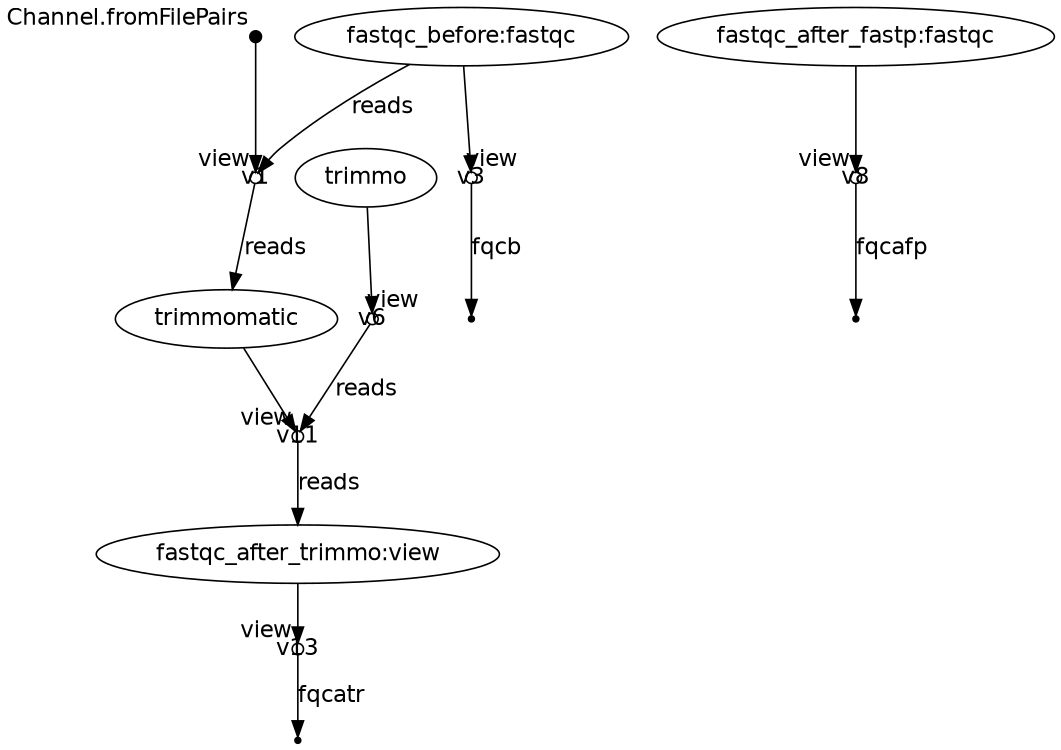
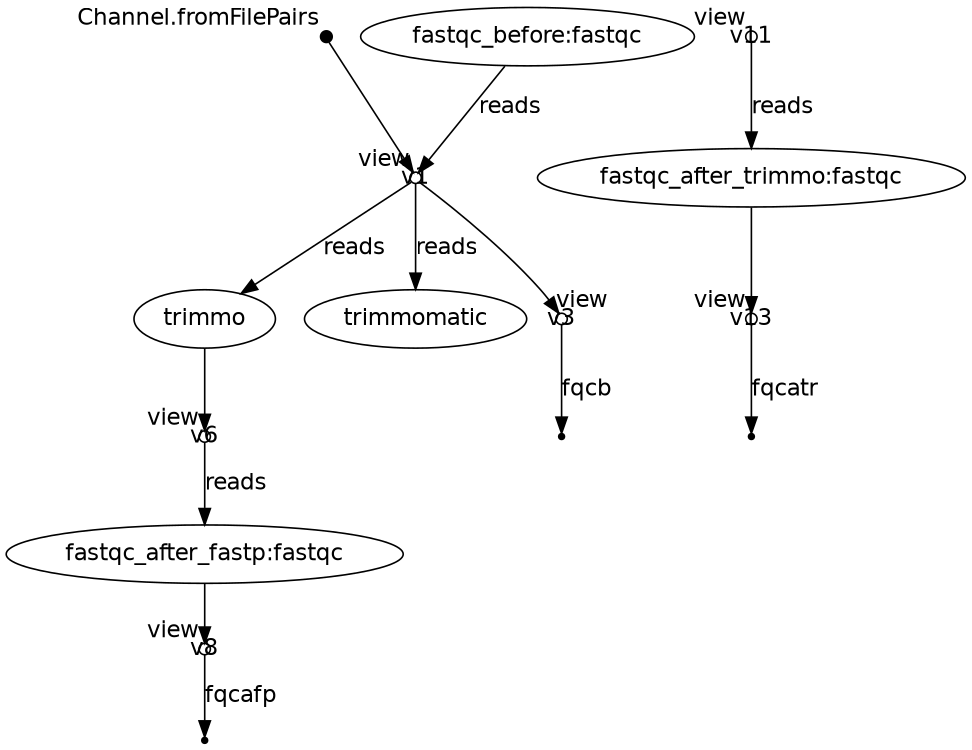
edge "fastqc_before:fastqc" -> "v3 view": now "v1 view" -> "v3 view"
edge "v1 view" -> "trimmo": added, label "reads"
edge "v6 view" -> "v11 view": now "v6 view" -> "fastqc_after_fastp:fastqc"
edge "trimmomatic" -> "v11 view": removed
node "fastqc_after_trimmo:view": label "fastqc_after_trimmo:view" -> "fastqc_after_trimmo:fastqc"
